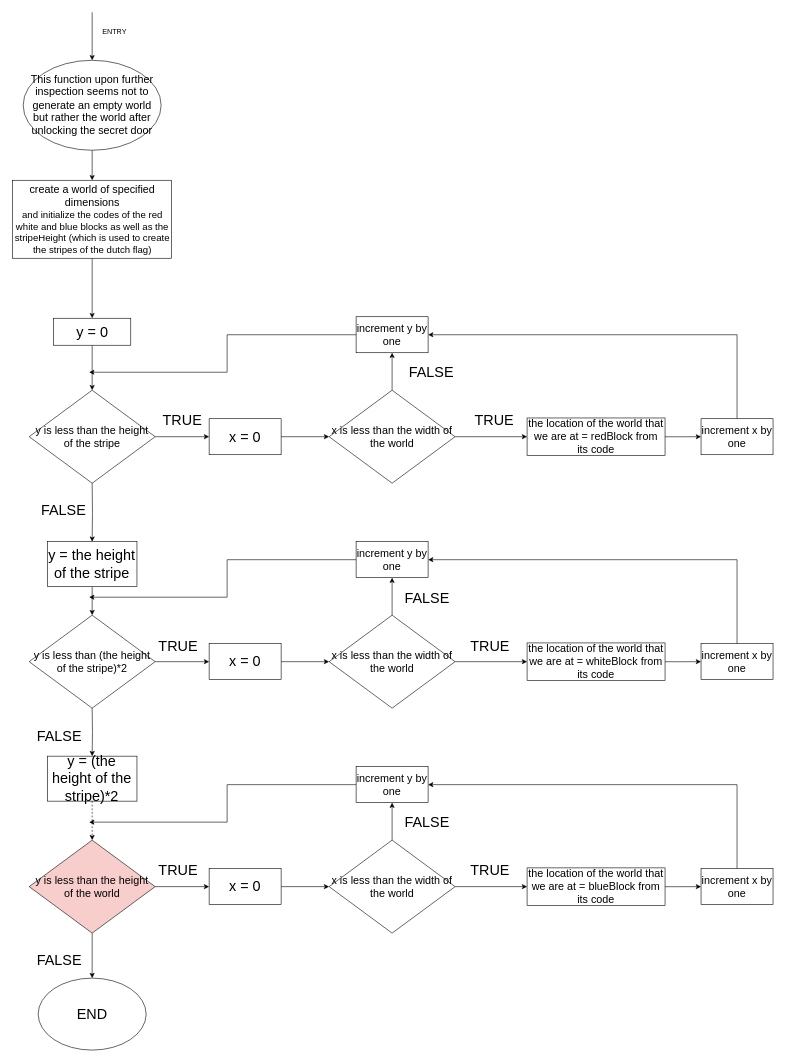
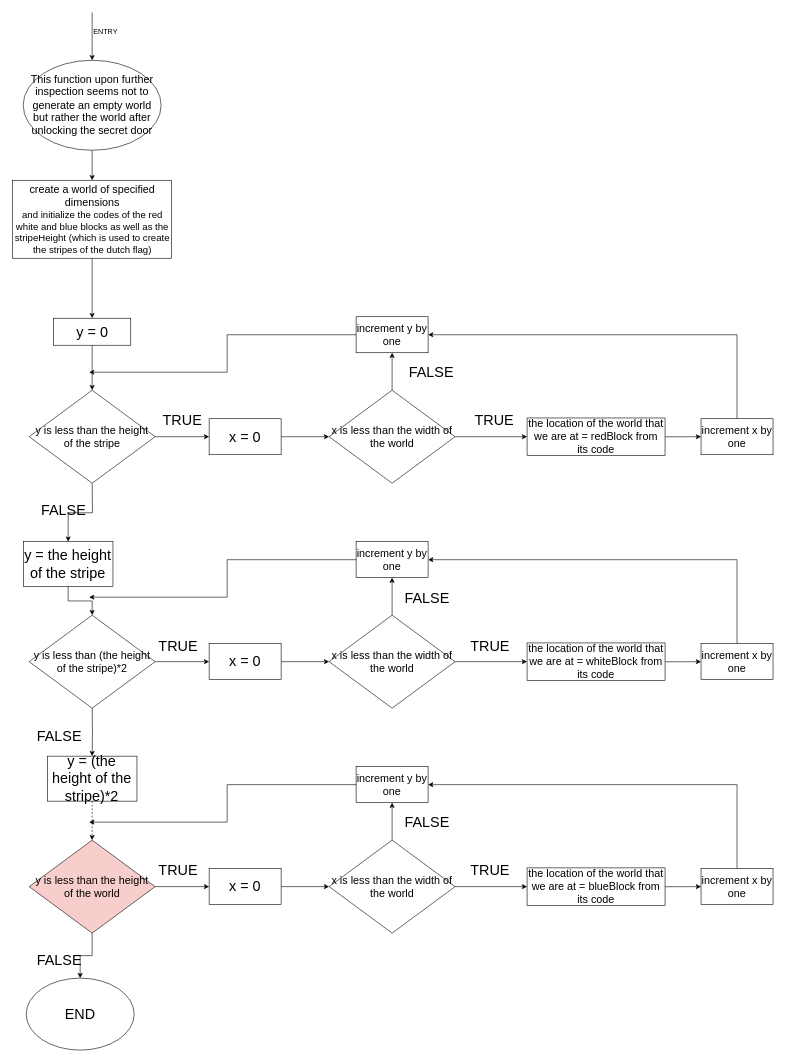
node "ENTRY": moved (114, 32) -> (105, 32)
node "y = the height of the stripe": moved (92, 564) -> (68, 564)
node "END": moved (92, 1014) -> (80, 1014)
